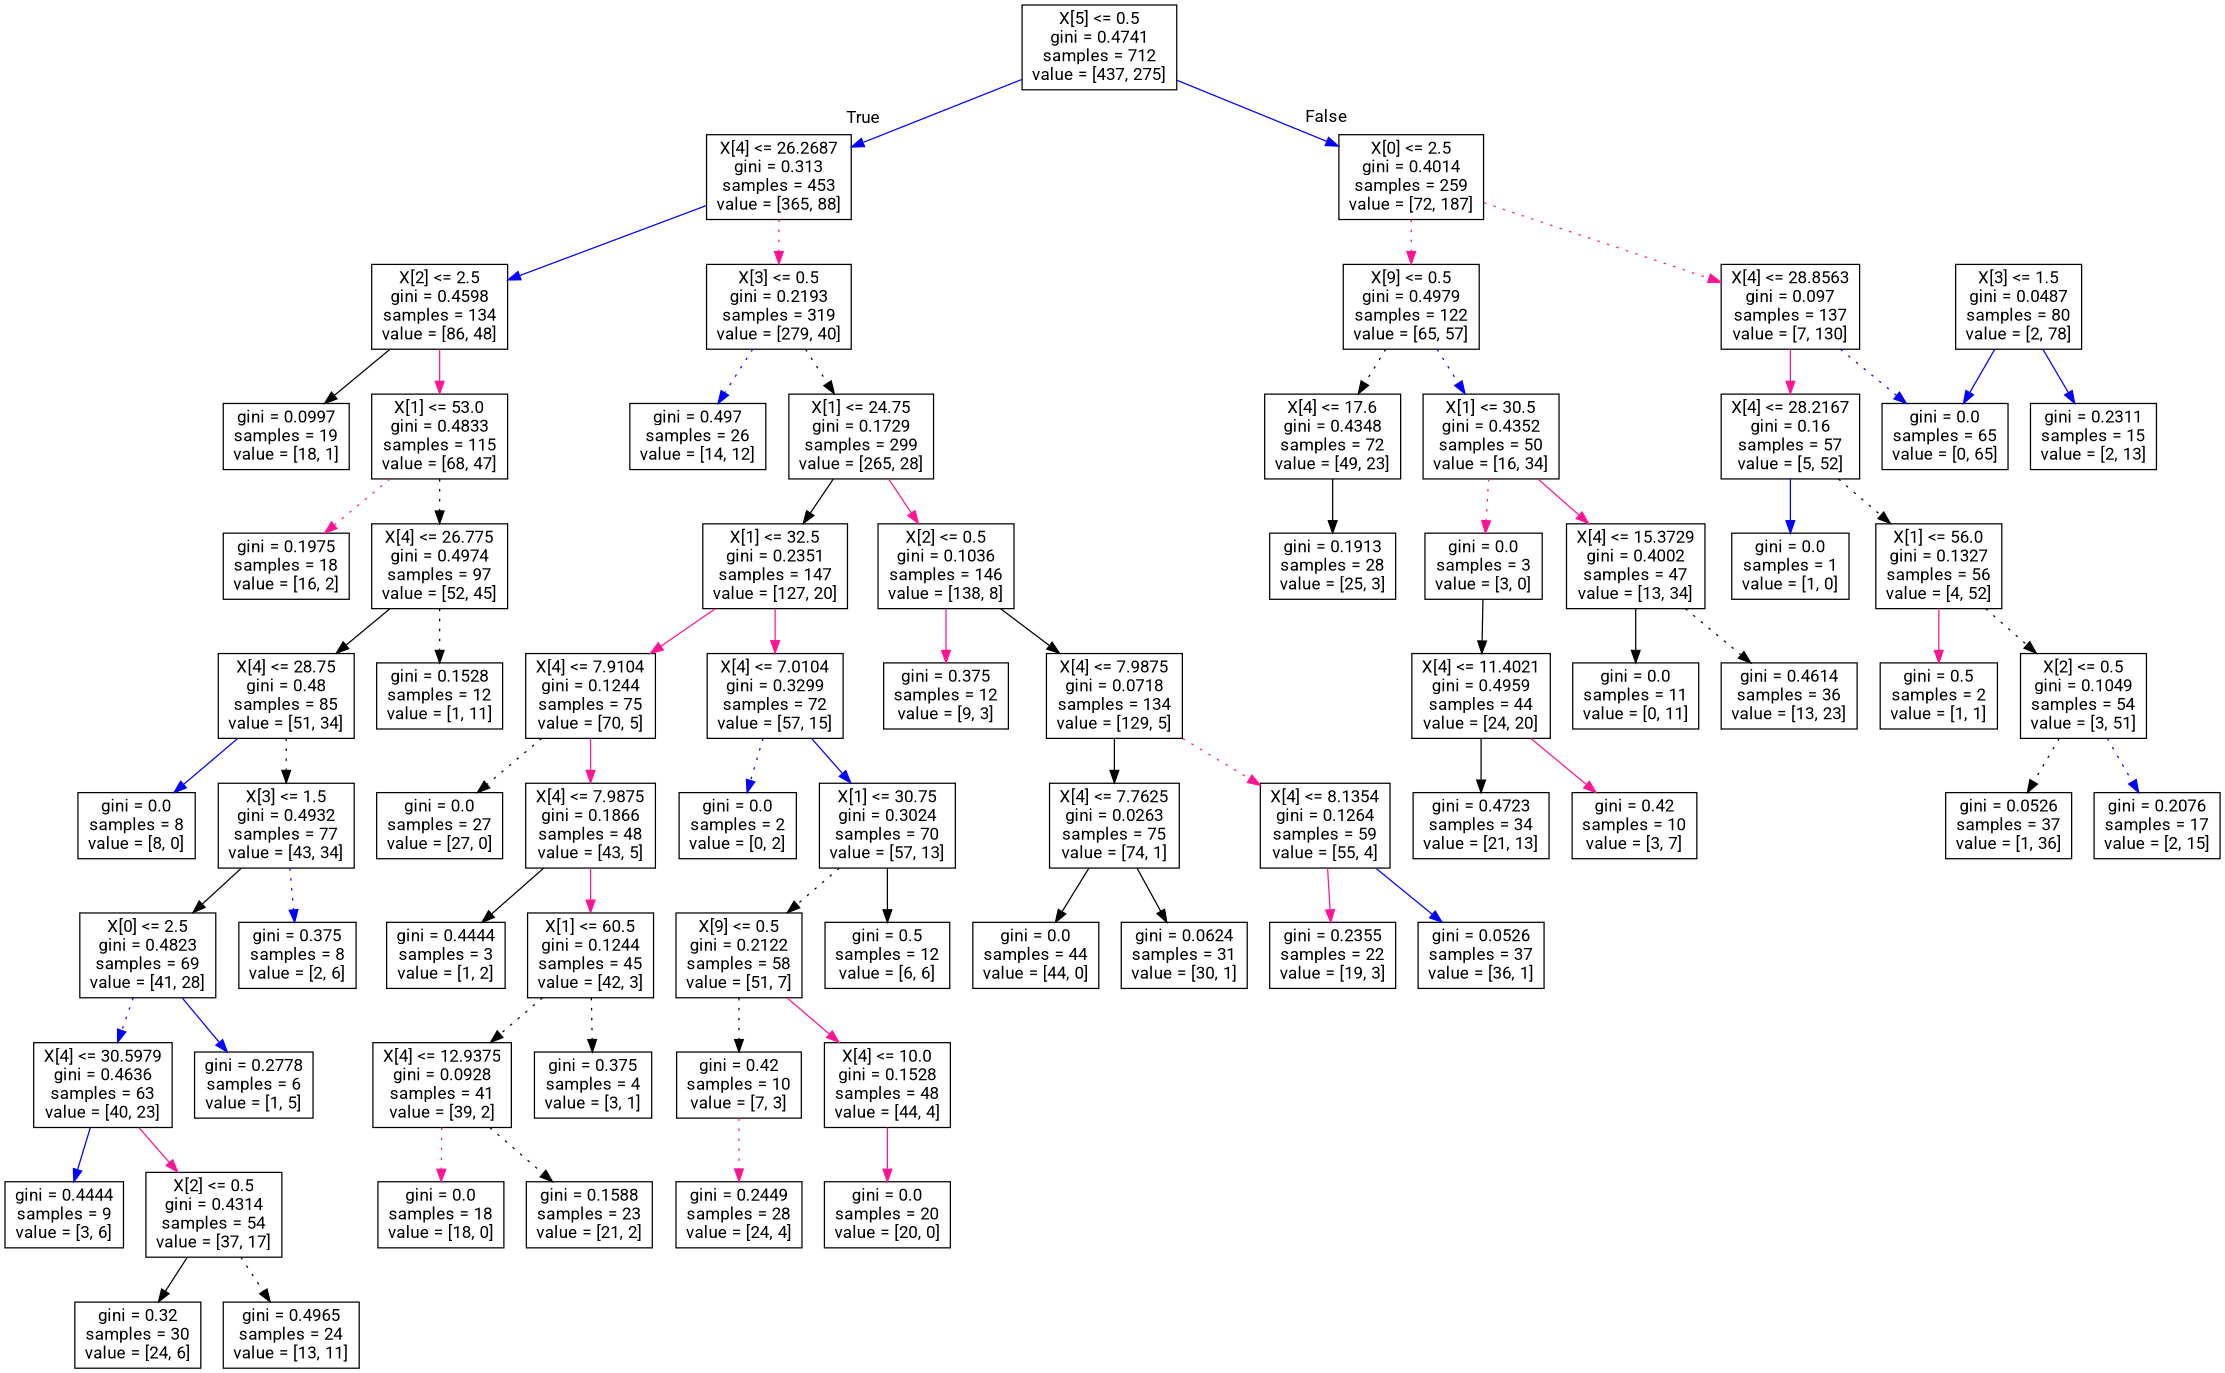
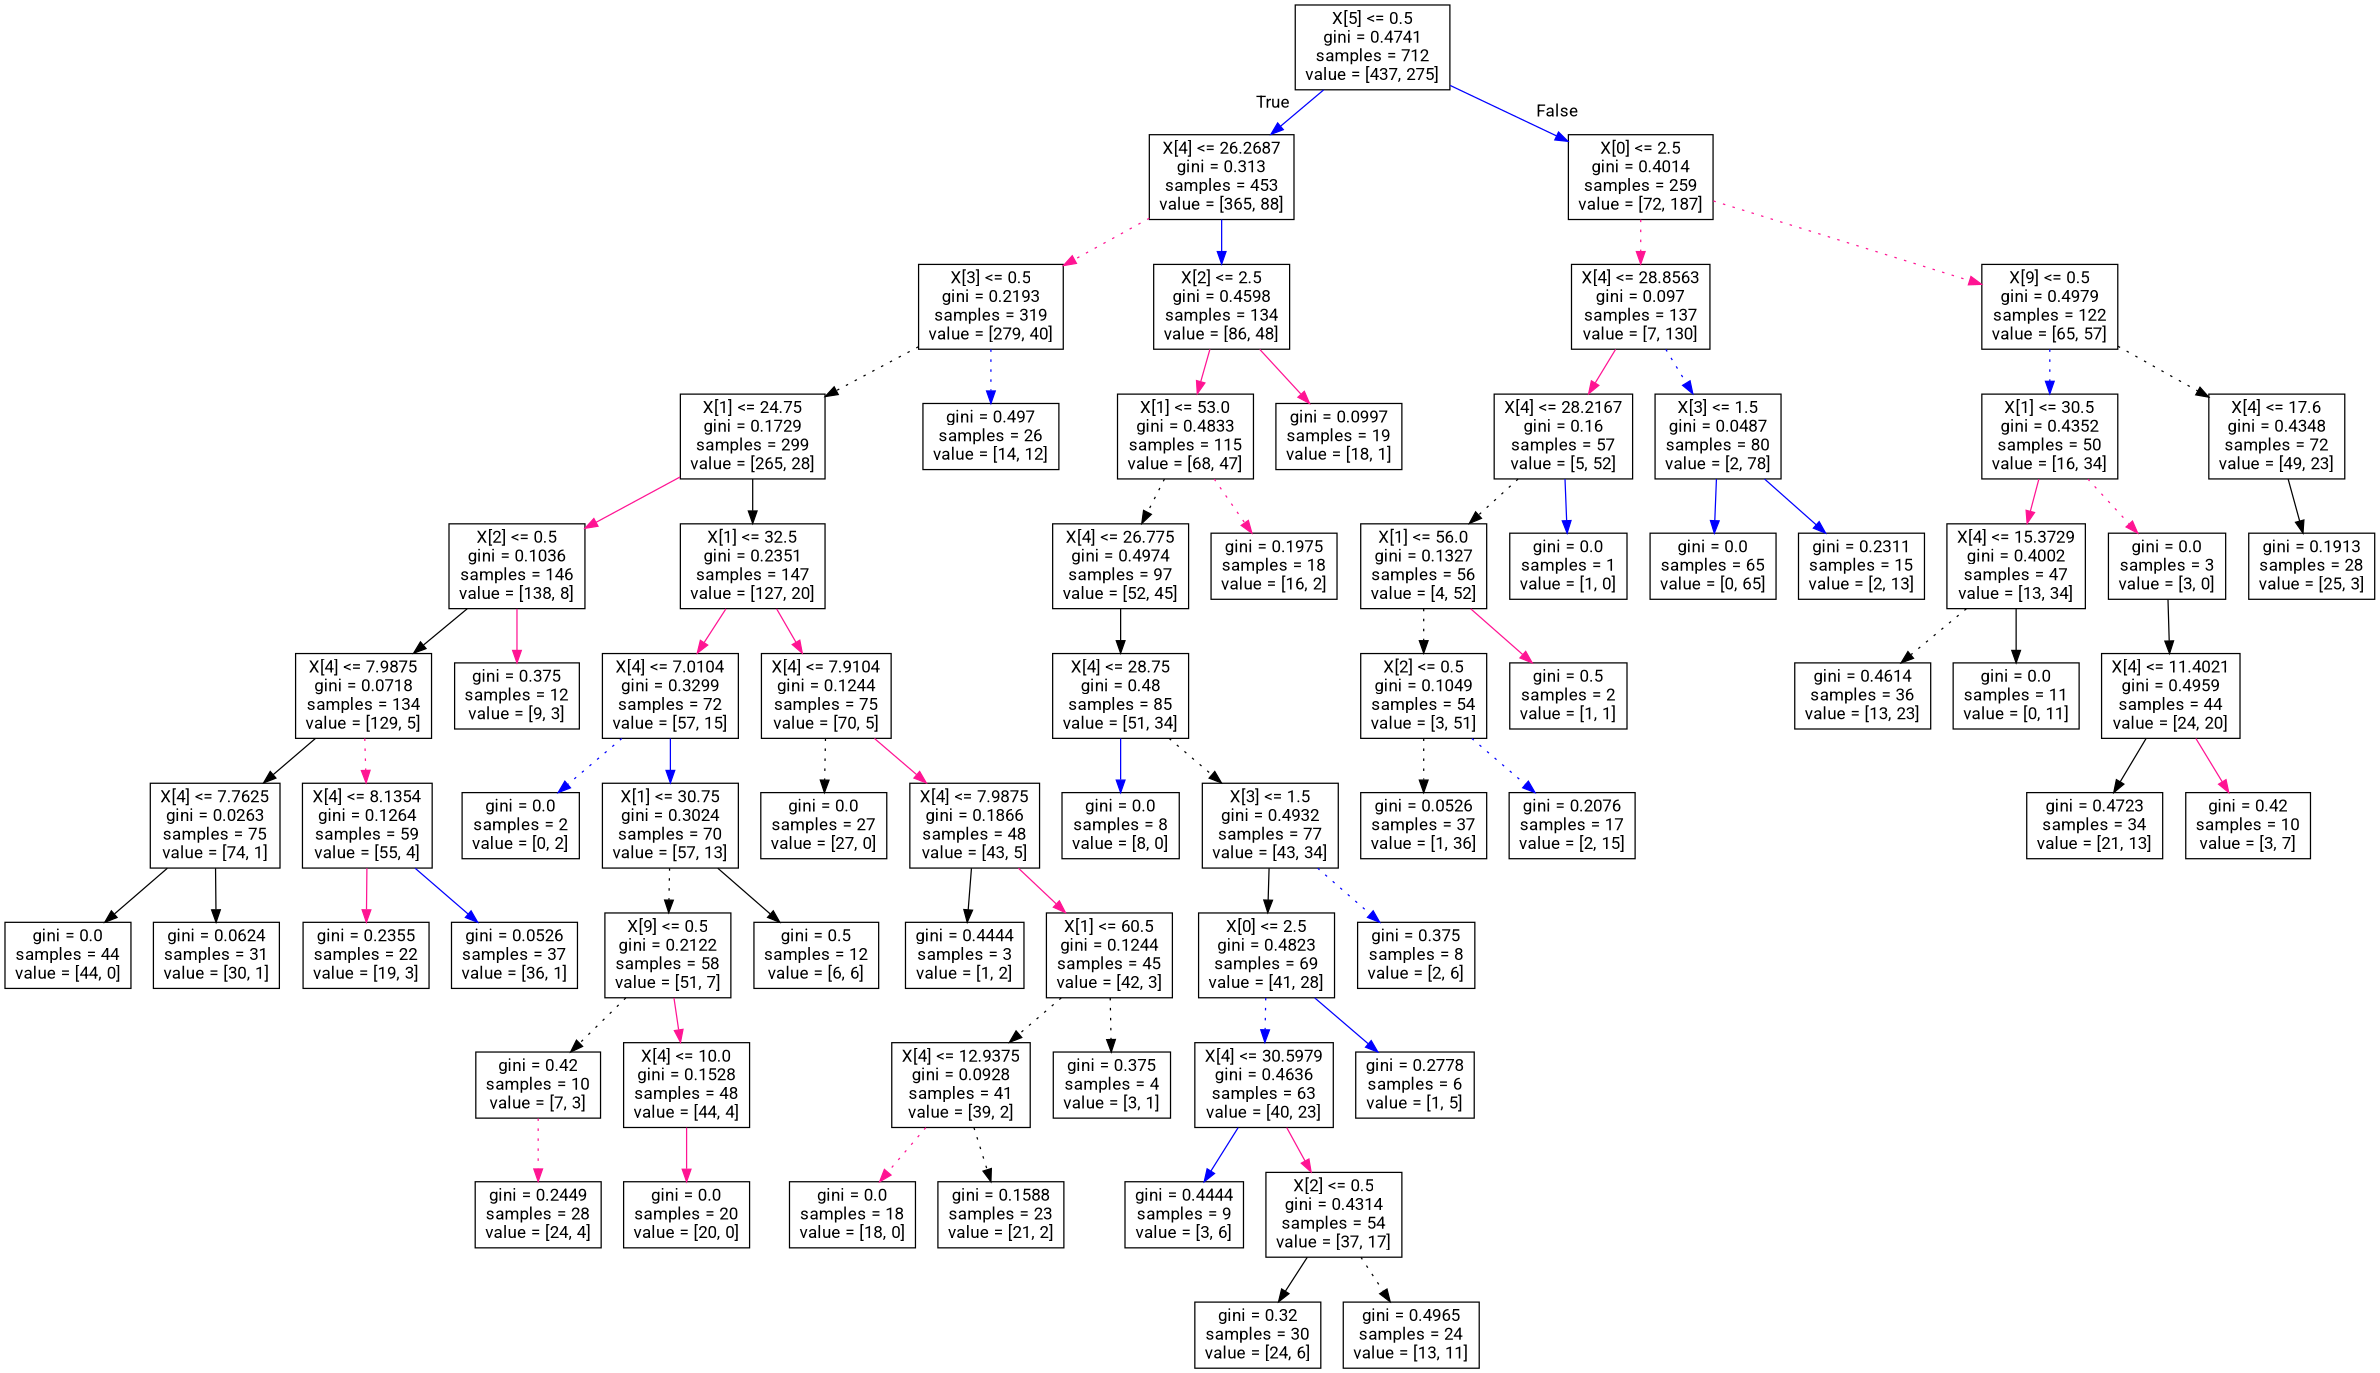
edge "X[2] <= 2.5 gini = 0.4598 samples = 134 value = [86, 48]" -> "gini = 0.0997 samples = 19 value = [18, 1]": color black -> deeppink
edge "X[4] <= 28.8563 gini = 0.097 samples = 137 value = [7, 130]" -> "gini = 0.0 samples = 65 value = [0, 65]": now "X[4] <= 28.8563 gini = 0.097 samples = 137 value = [7, 130]" -> "X[3] <= 1.5 gini = 0.0487 samples = 80 value = [2, 78]"
node "gini = 0.1528 samples = 12 value = [1, 11]": removed
